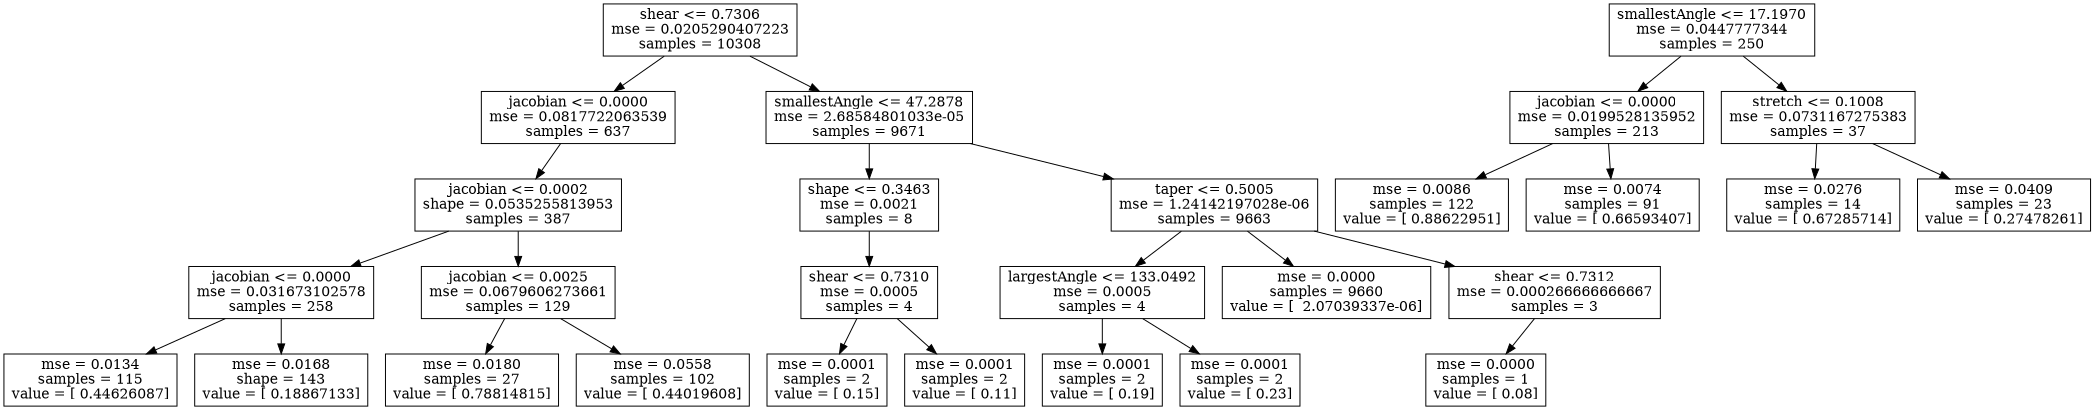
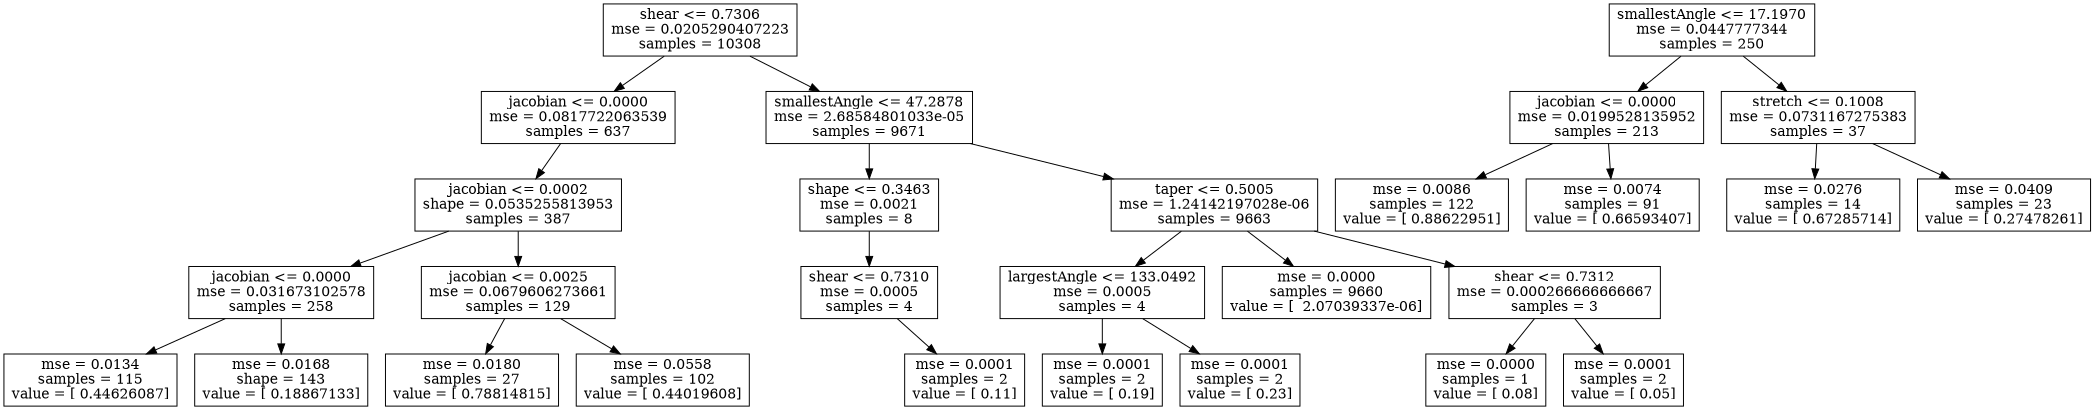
node "mse = 0.0001 samples = 2 value = [ 0.15]": removed
node "mse = 0.0001 samples = 2 value = [ 0.05]": added
